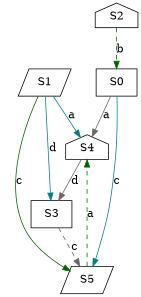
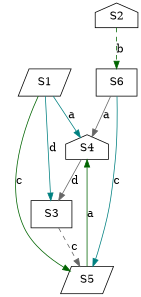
node "S0": label "S0" -> "S6"
edge "S5" -> "S4": style dashed -> solid
